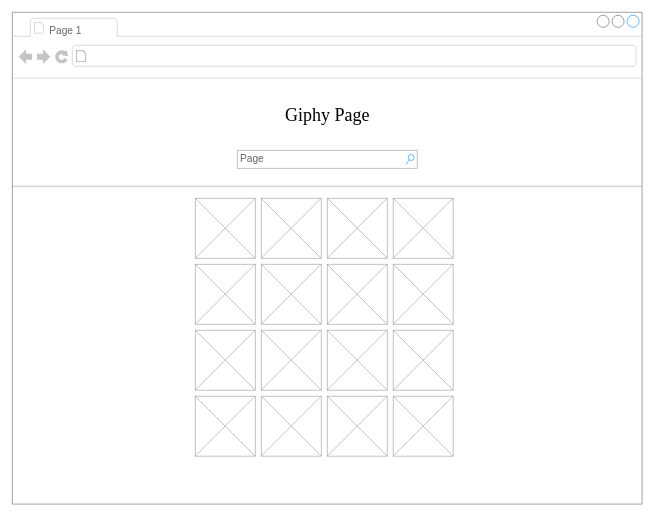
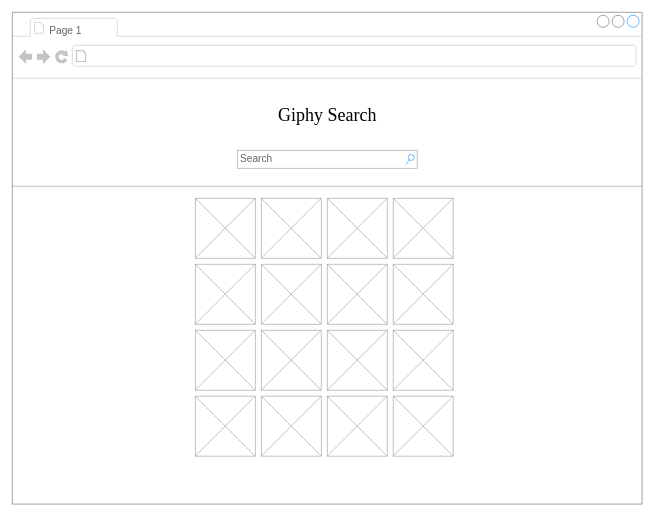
node "Giphy Page": label "Giphy Page" -> "Giphy Search"
node "Page": label "Page" -> "Search"
